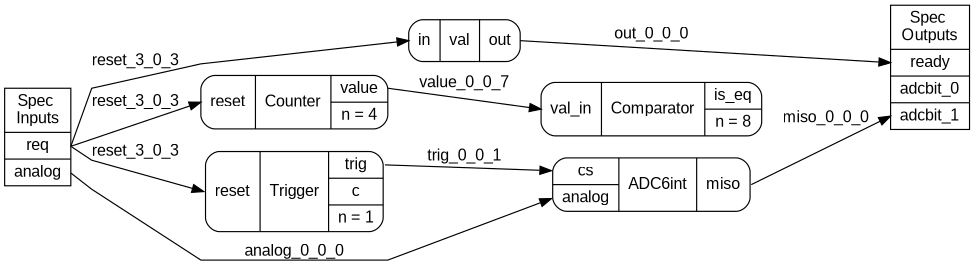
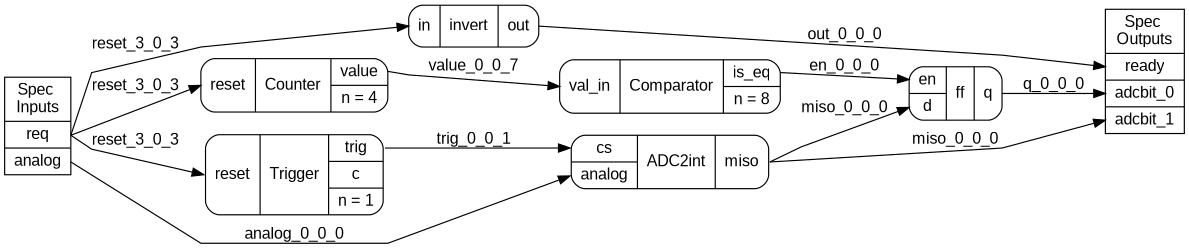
node "in": text "val" -> "invert"
node "en": added
node "cs": text "ADC6int" -> "ADC2int"
